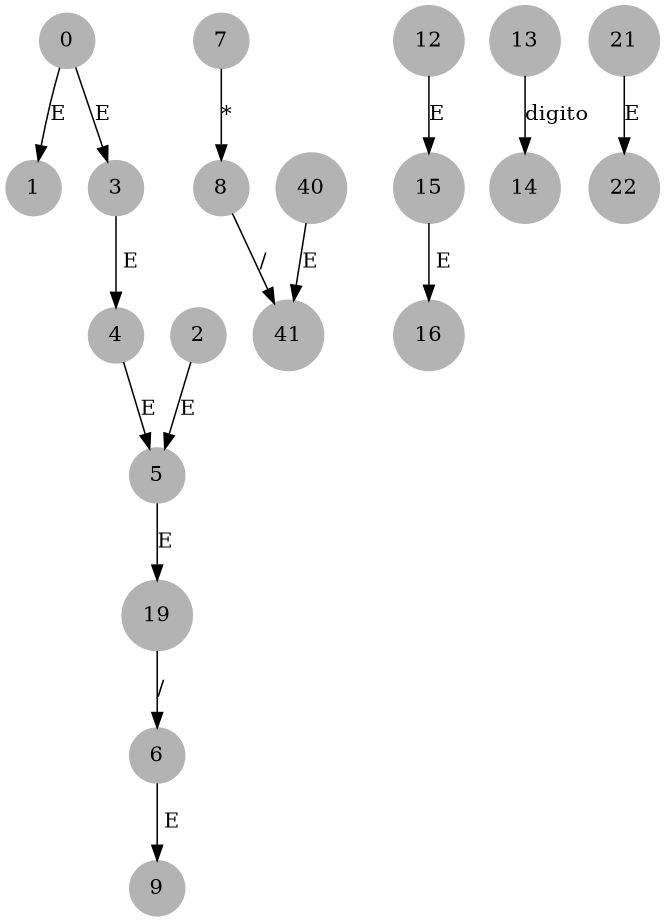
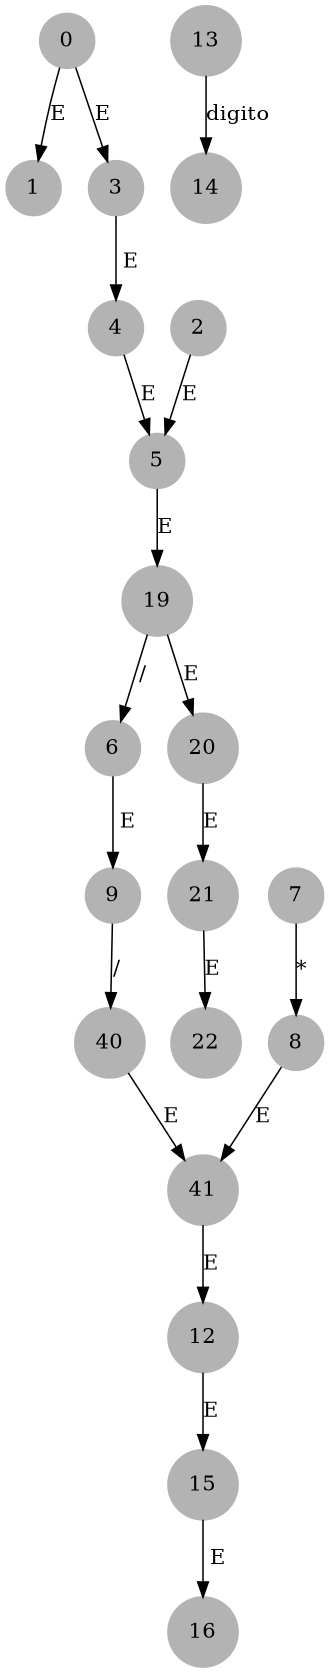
edge "8" -> "41": label "/" -> "E"
node "20": added
edge "9" -> "40": added, label "/"
edge "41" -> "12": added, label "E"
